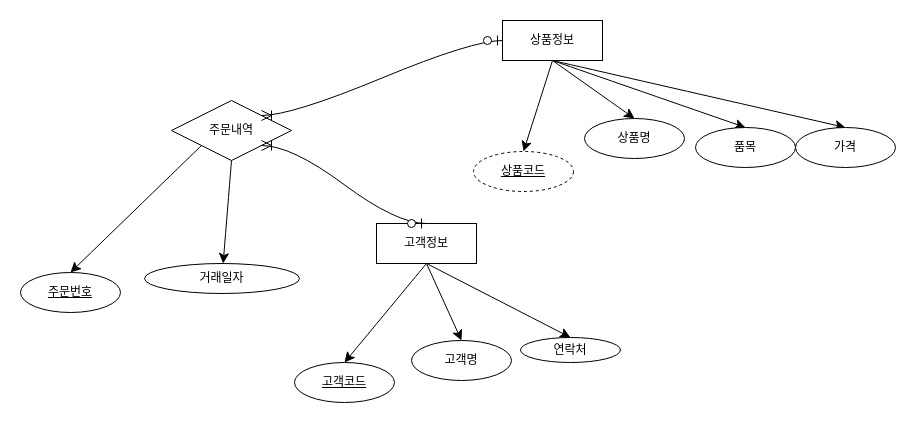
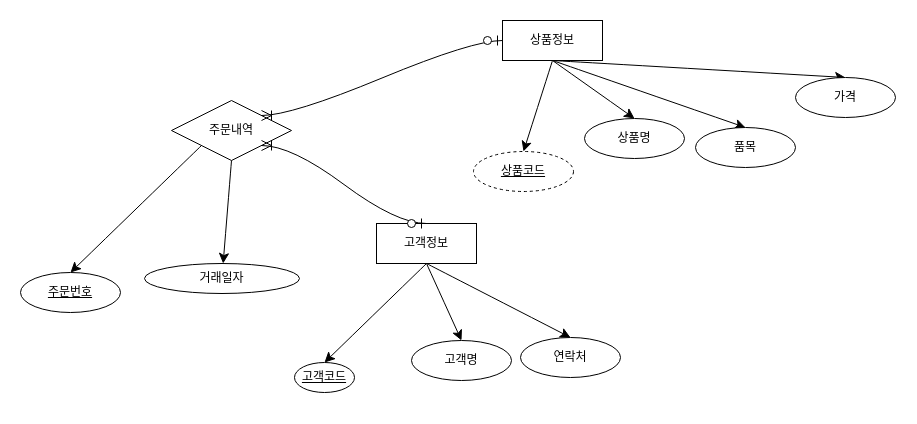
node "가격": moved (846, 148) -> (846, 98)
node "연락처": size 100x25 -> 100x40
node "고객코드": size 100x40 -> 60x30
